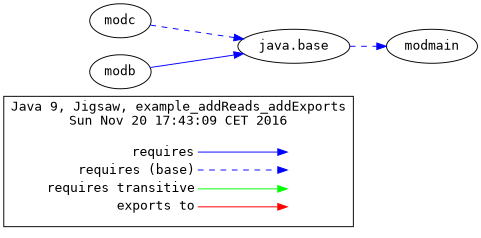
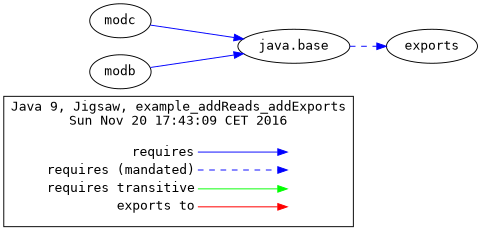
edge "modc" -> "java.base": style dashed -> solid
node "modmain": label "modmain" -> "exports"
node "requires": text "requires (base)" -> "requires (mandated)"
